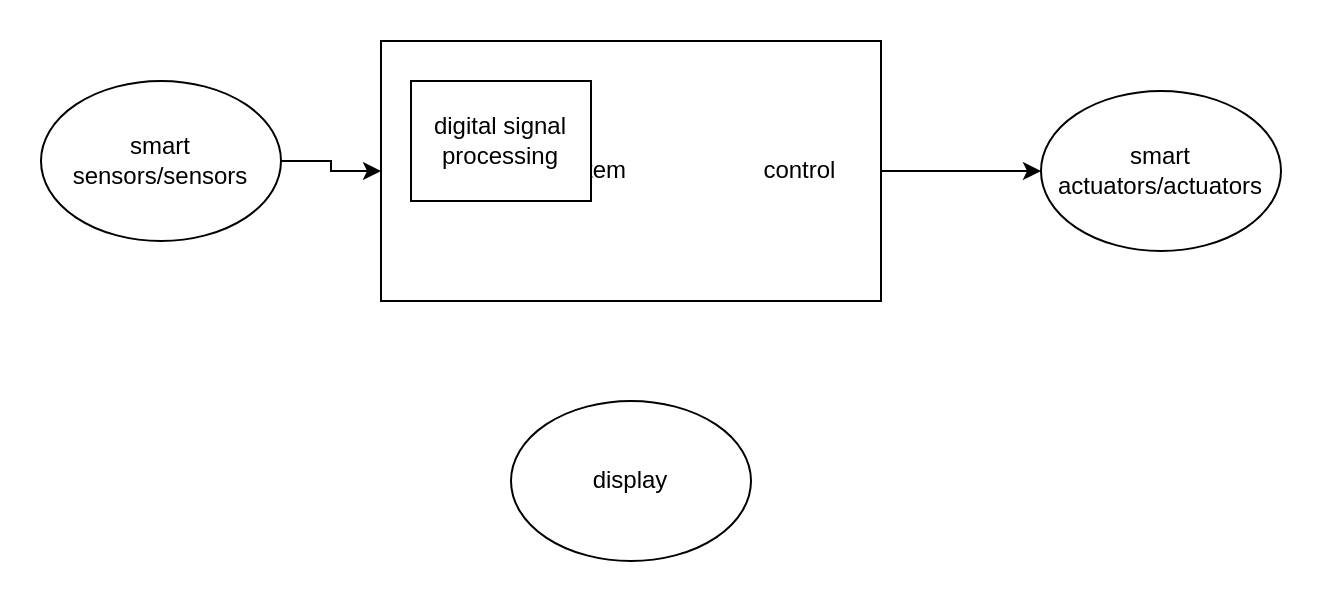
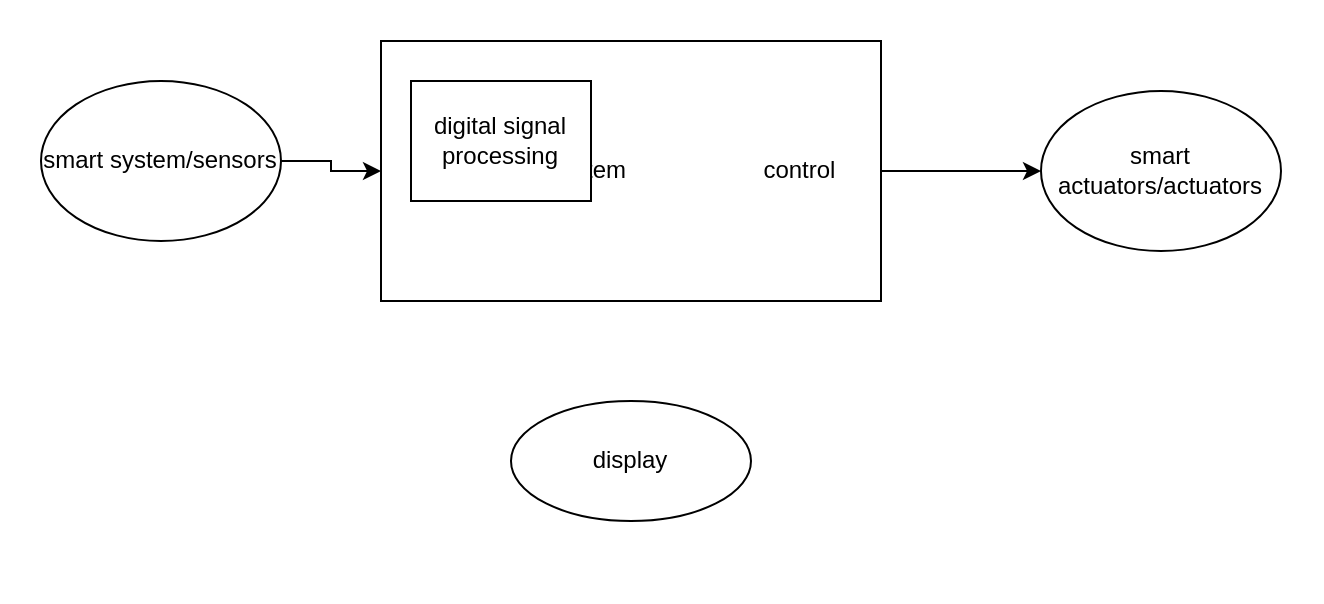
node "smart sensors/sensors": label "smart sensors/sensors" -> "smart system/sensors"
node "display": size 240x160 -> 240x120
